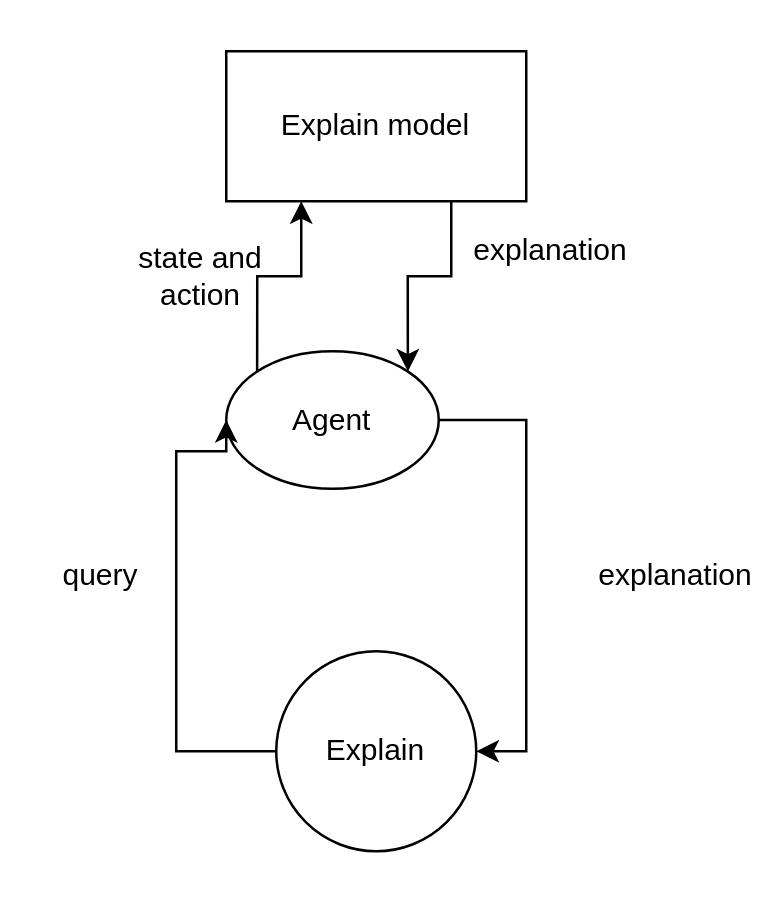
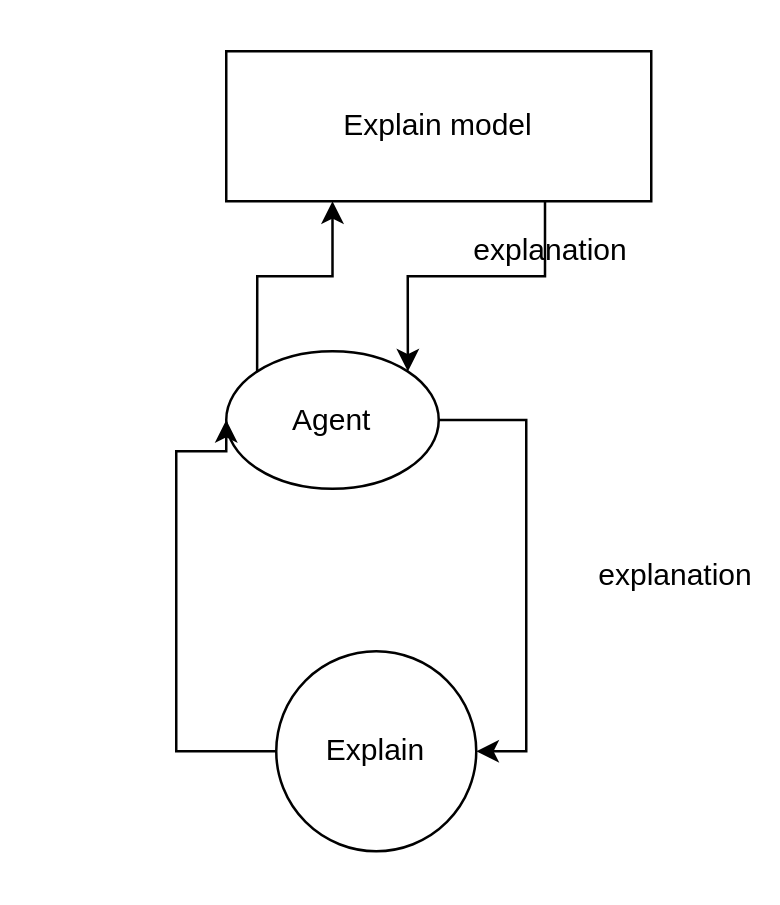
node "Explain model": size 300x150 -> 425x150
node "state and action": removed
node "query": removed
